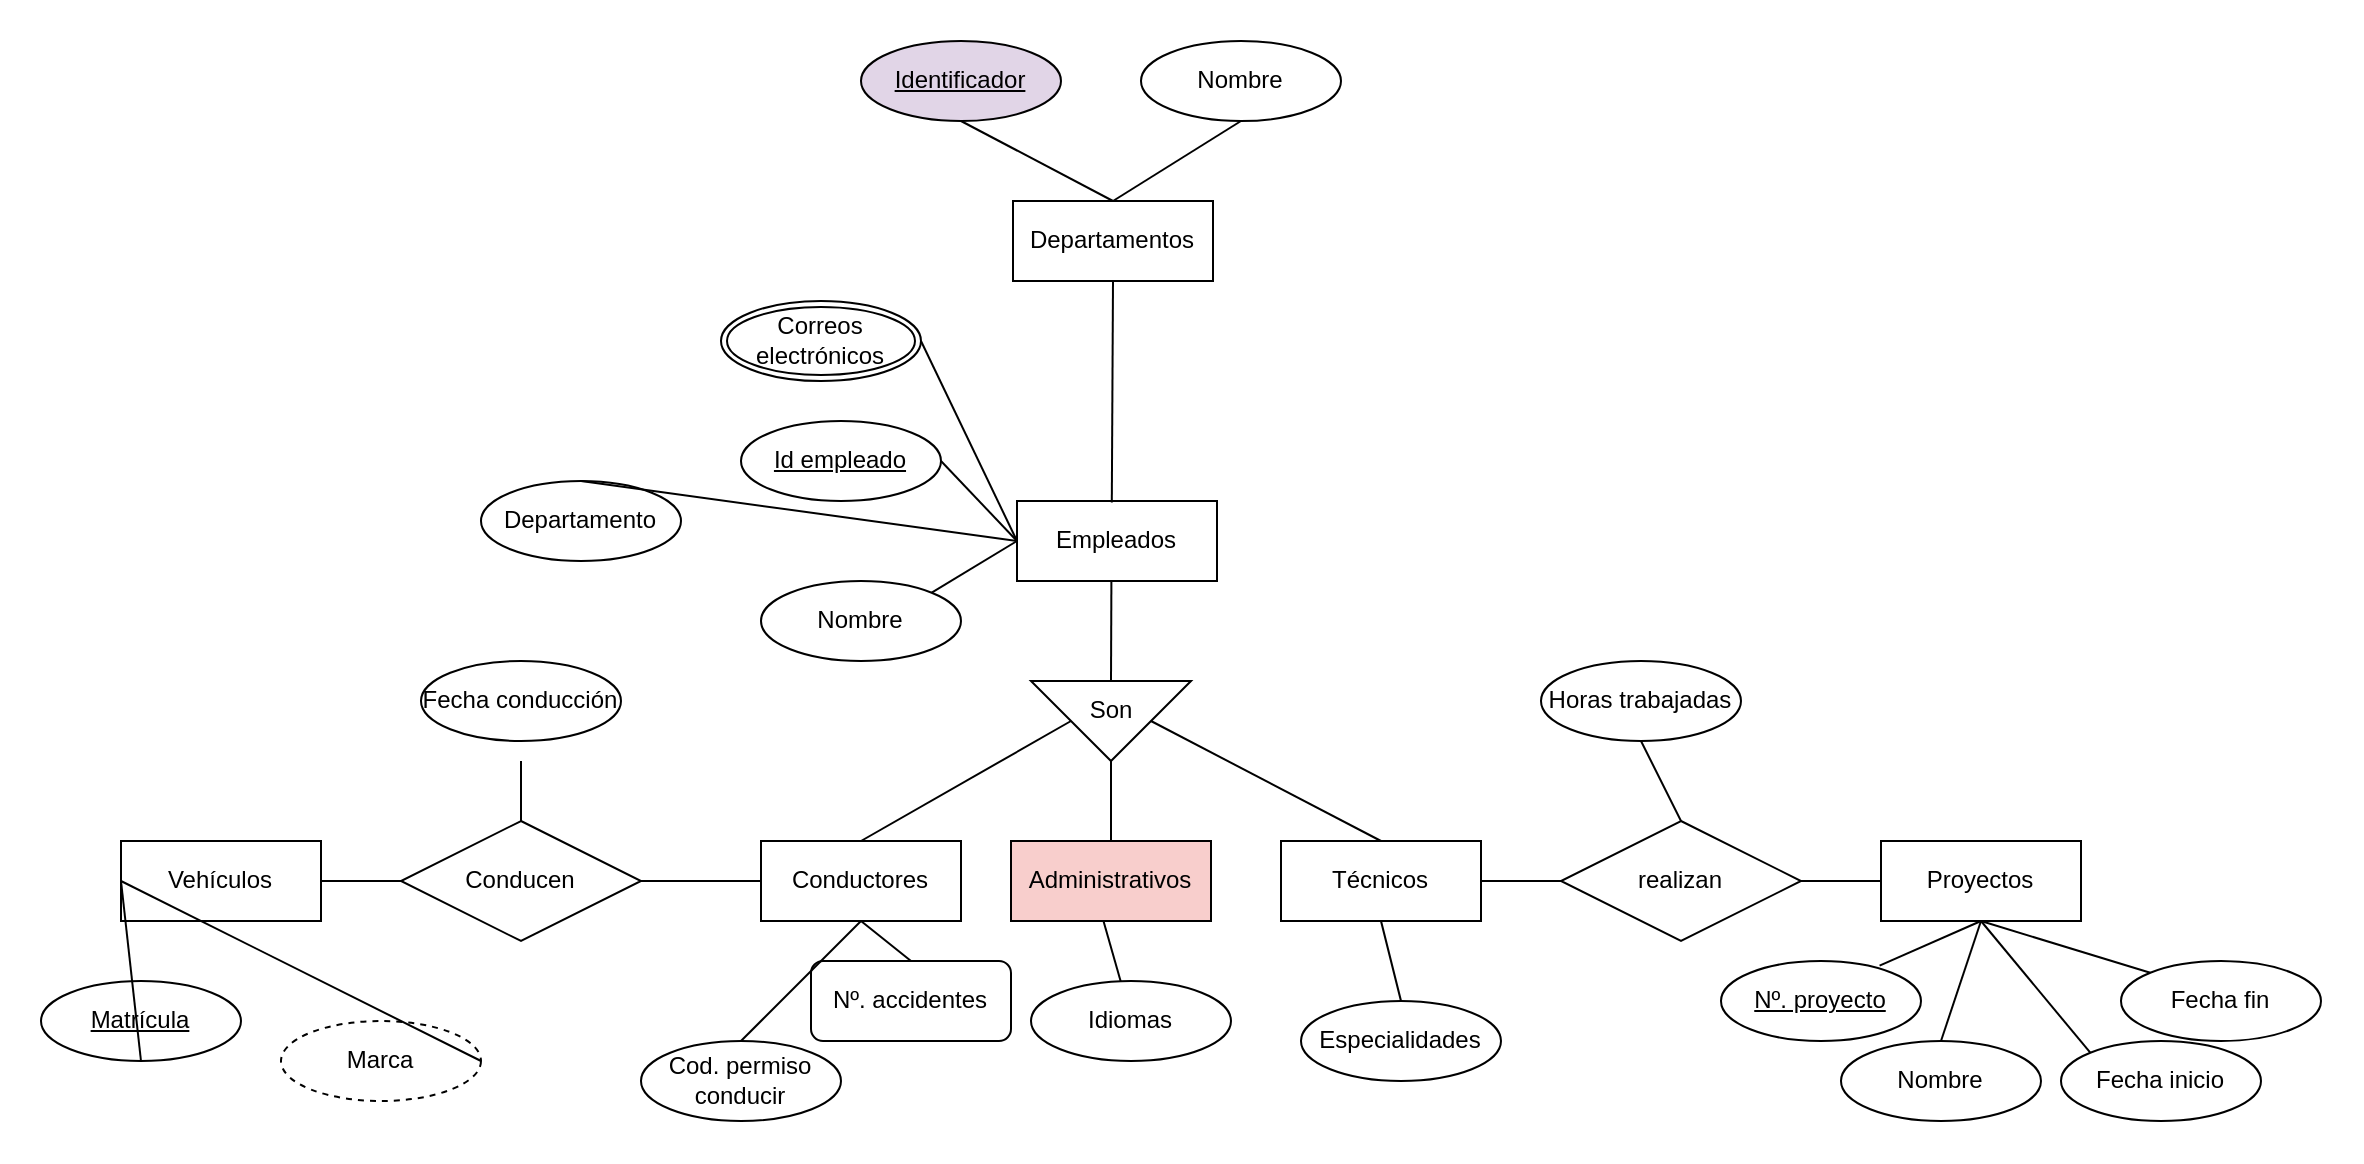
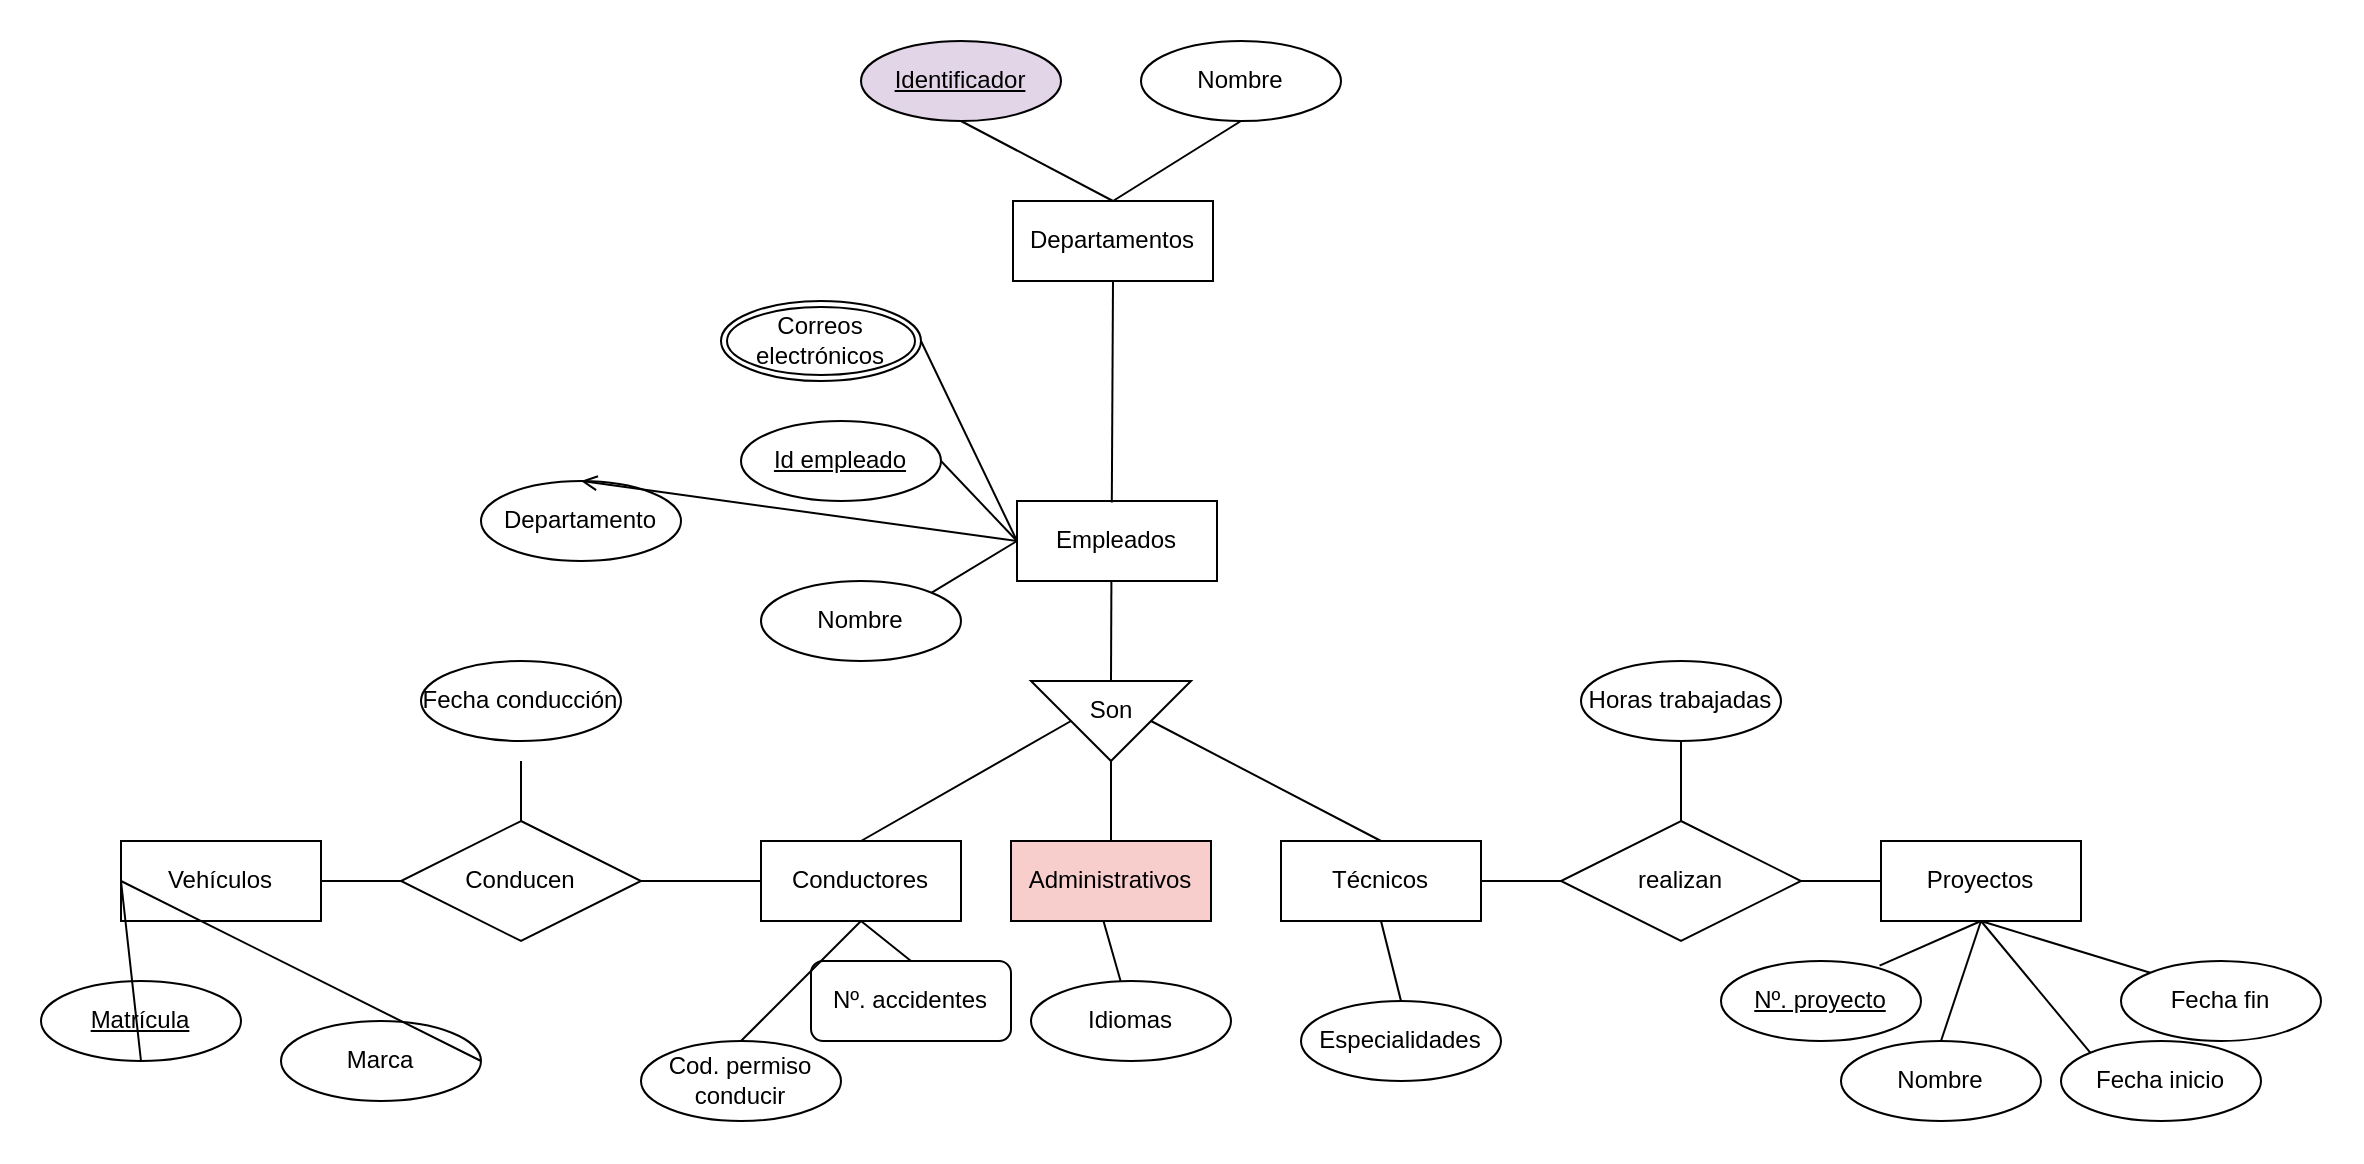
edge "Departamento" -- "Empleados": arrowhead none -> open
node "Horas trabajadas": moved (1641, 701) -> (1681, 701)
node "Marca": style dashed -> solid
